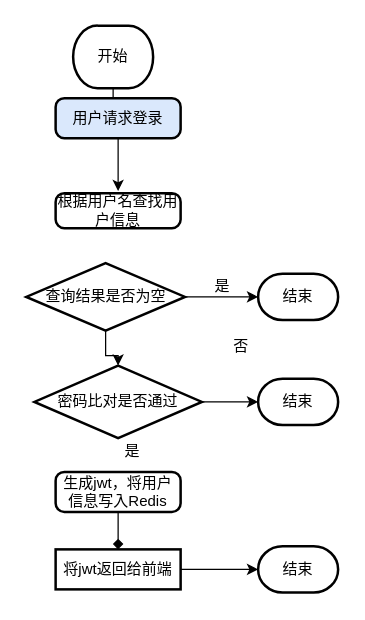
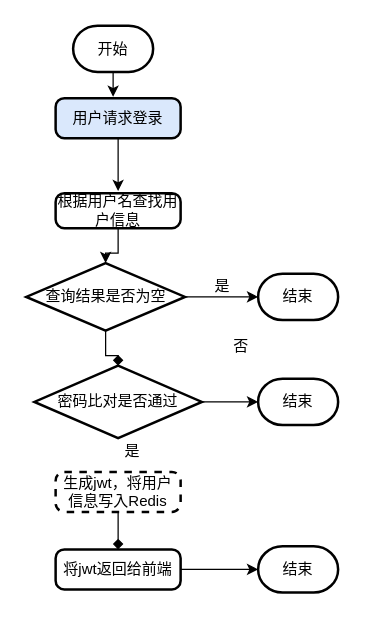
node "开始": size 80x63 -> 80x46
edge "根据用户名查找用户信息" -> "查询结果是否为空": added
edge "查询结果是否为空" -> "密码比对是否通过": arrowhead classic -> diamond
node "生成jwt，将用户信息写入Redis": style solid -> dashed
node "将jwt返回给前端": shape rectangle -> rounded rectangle
